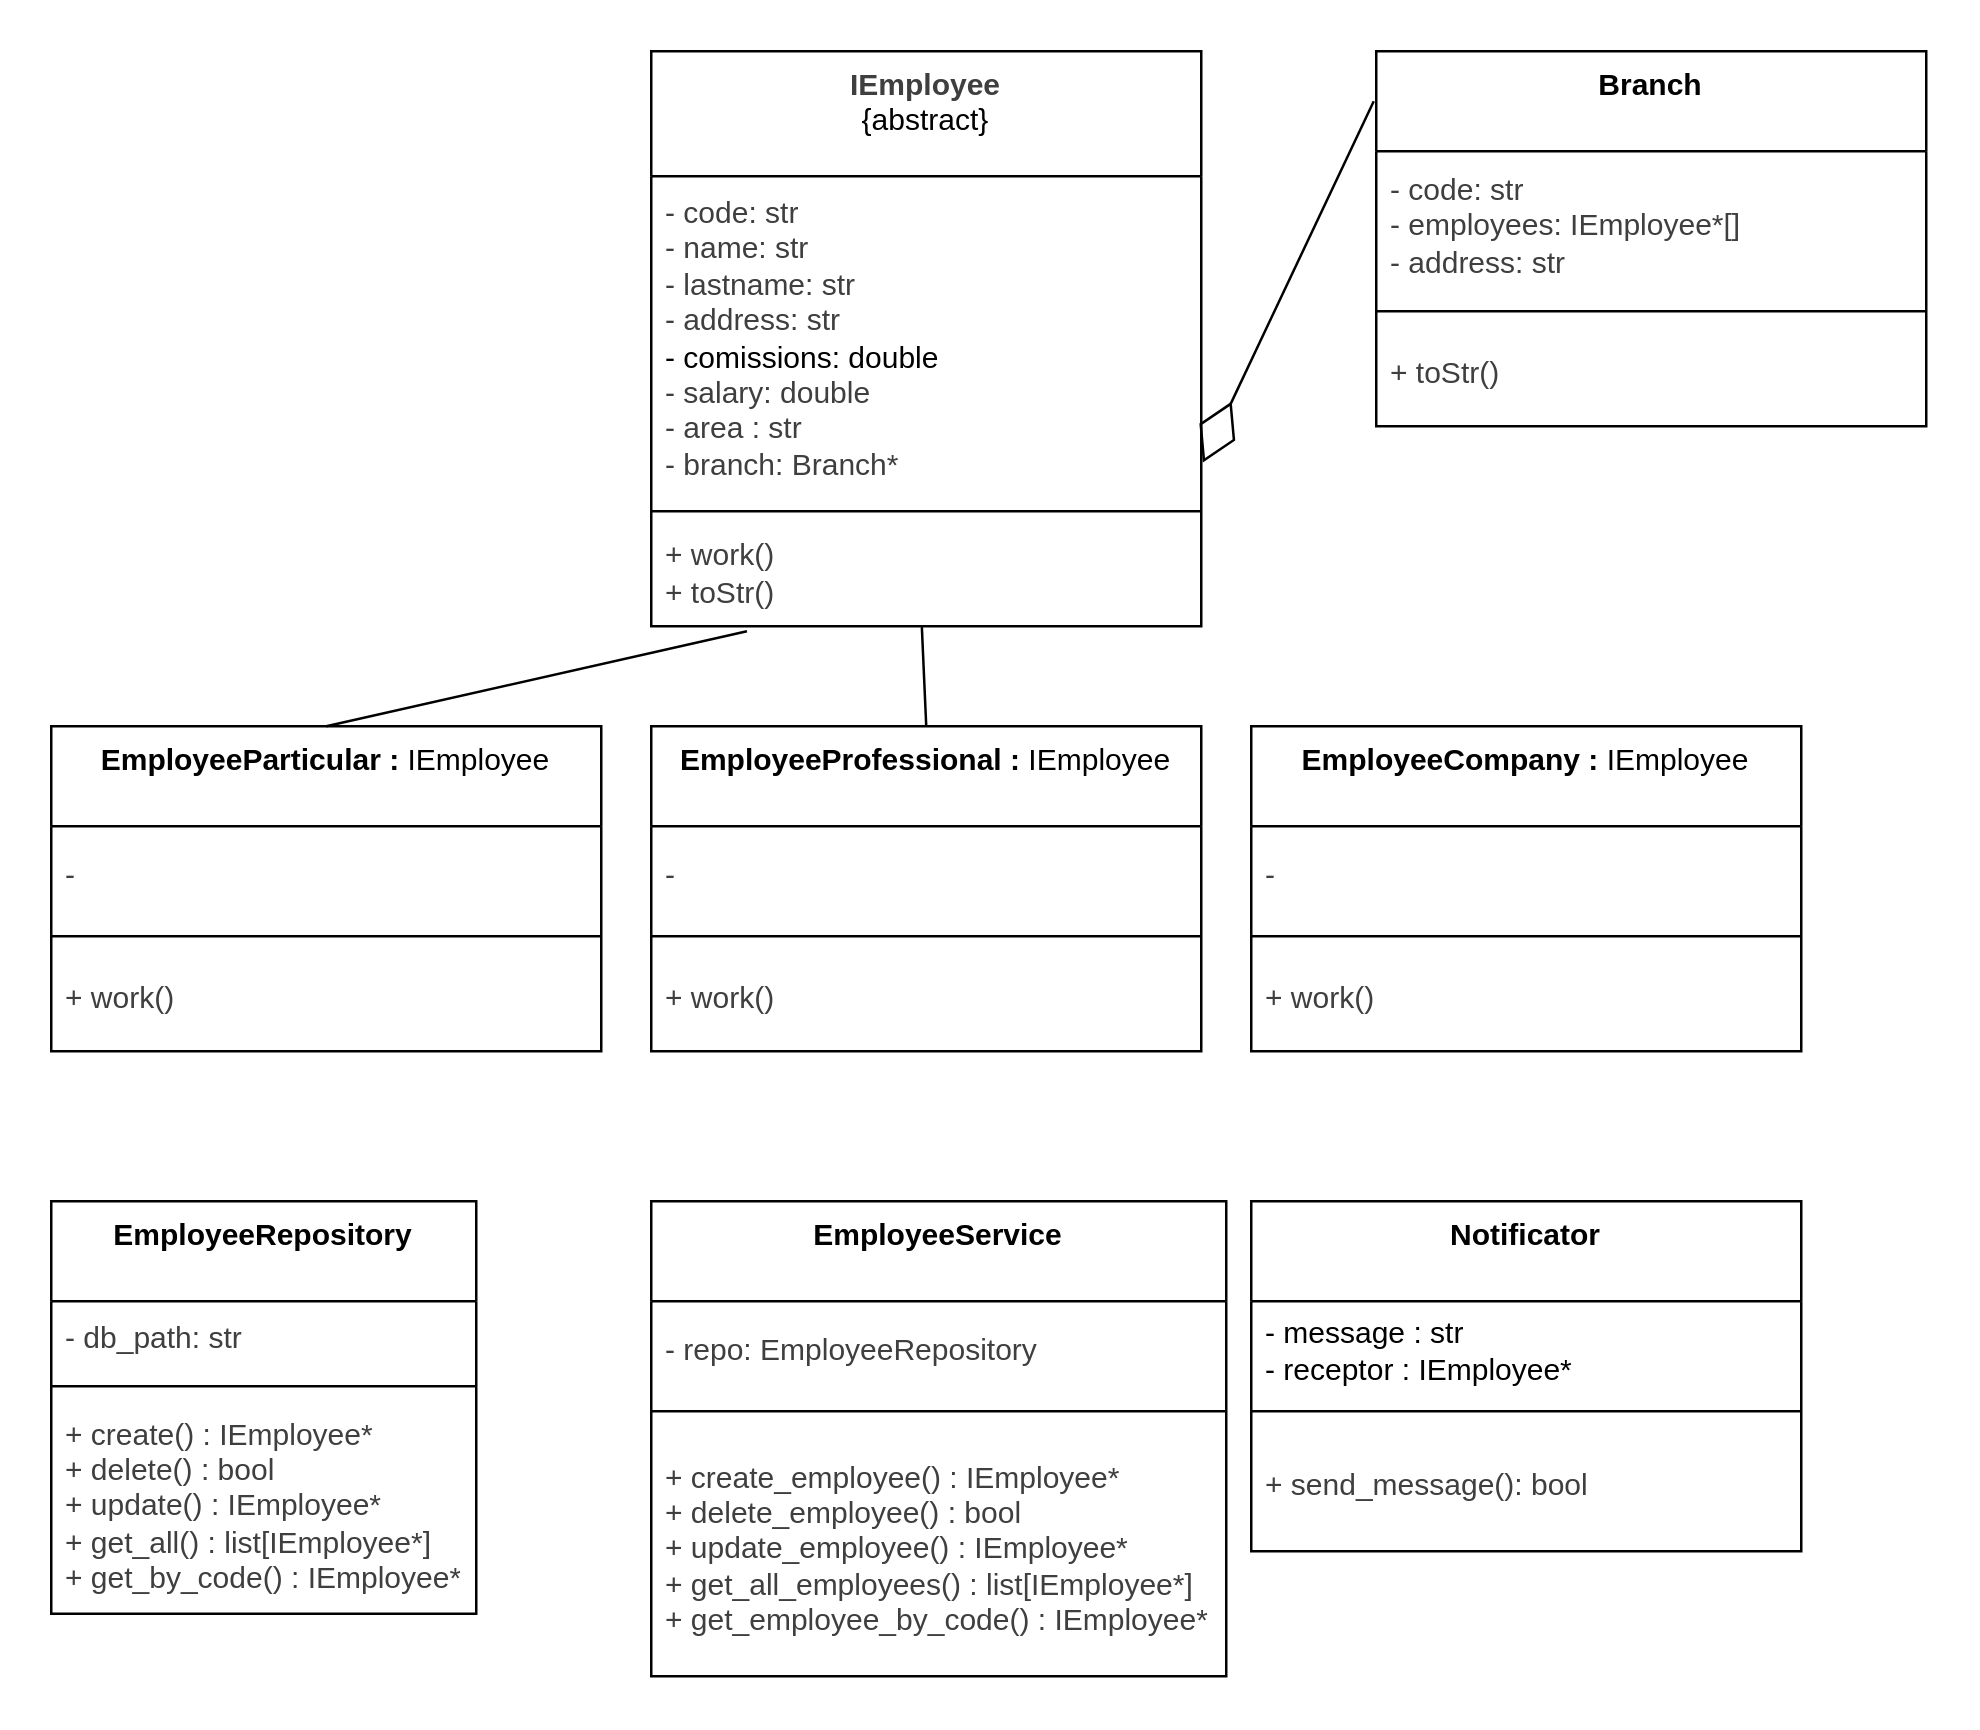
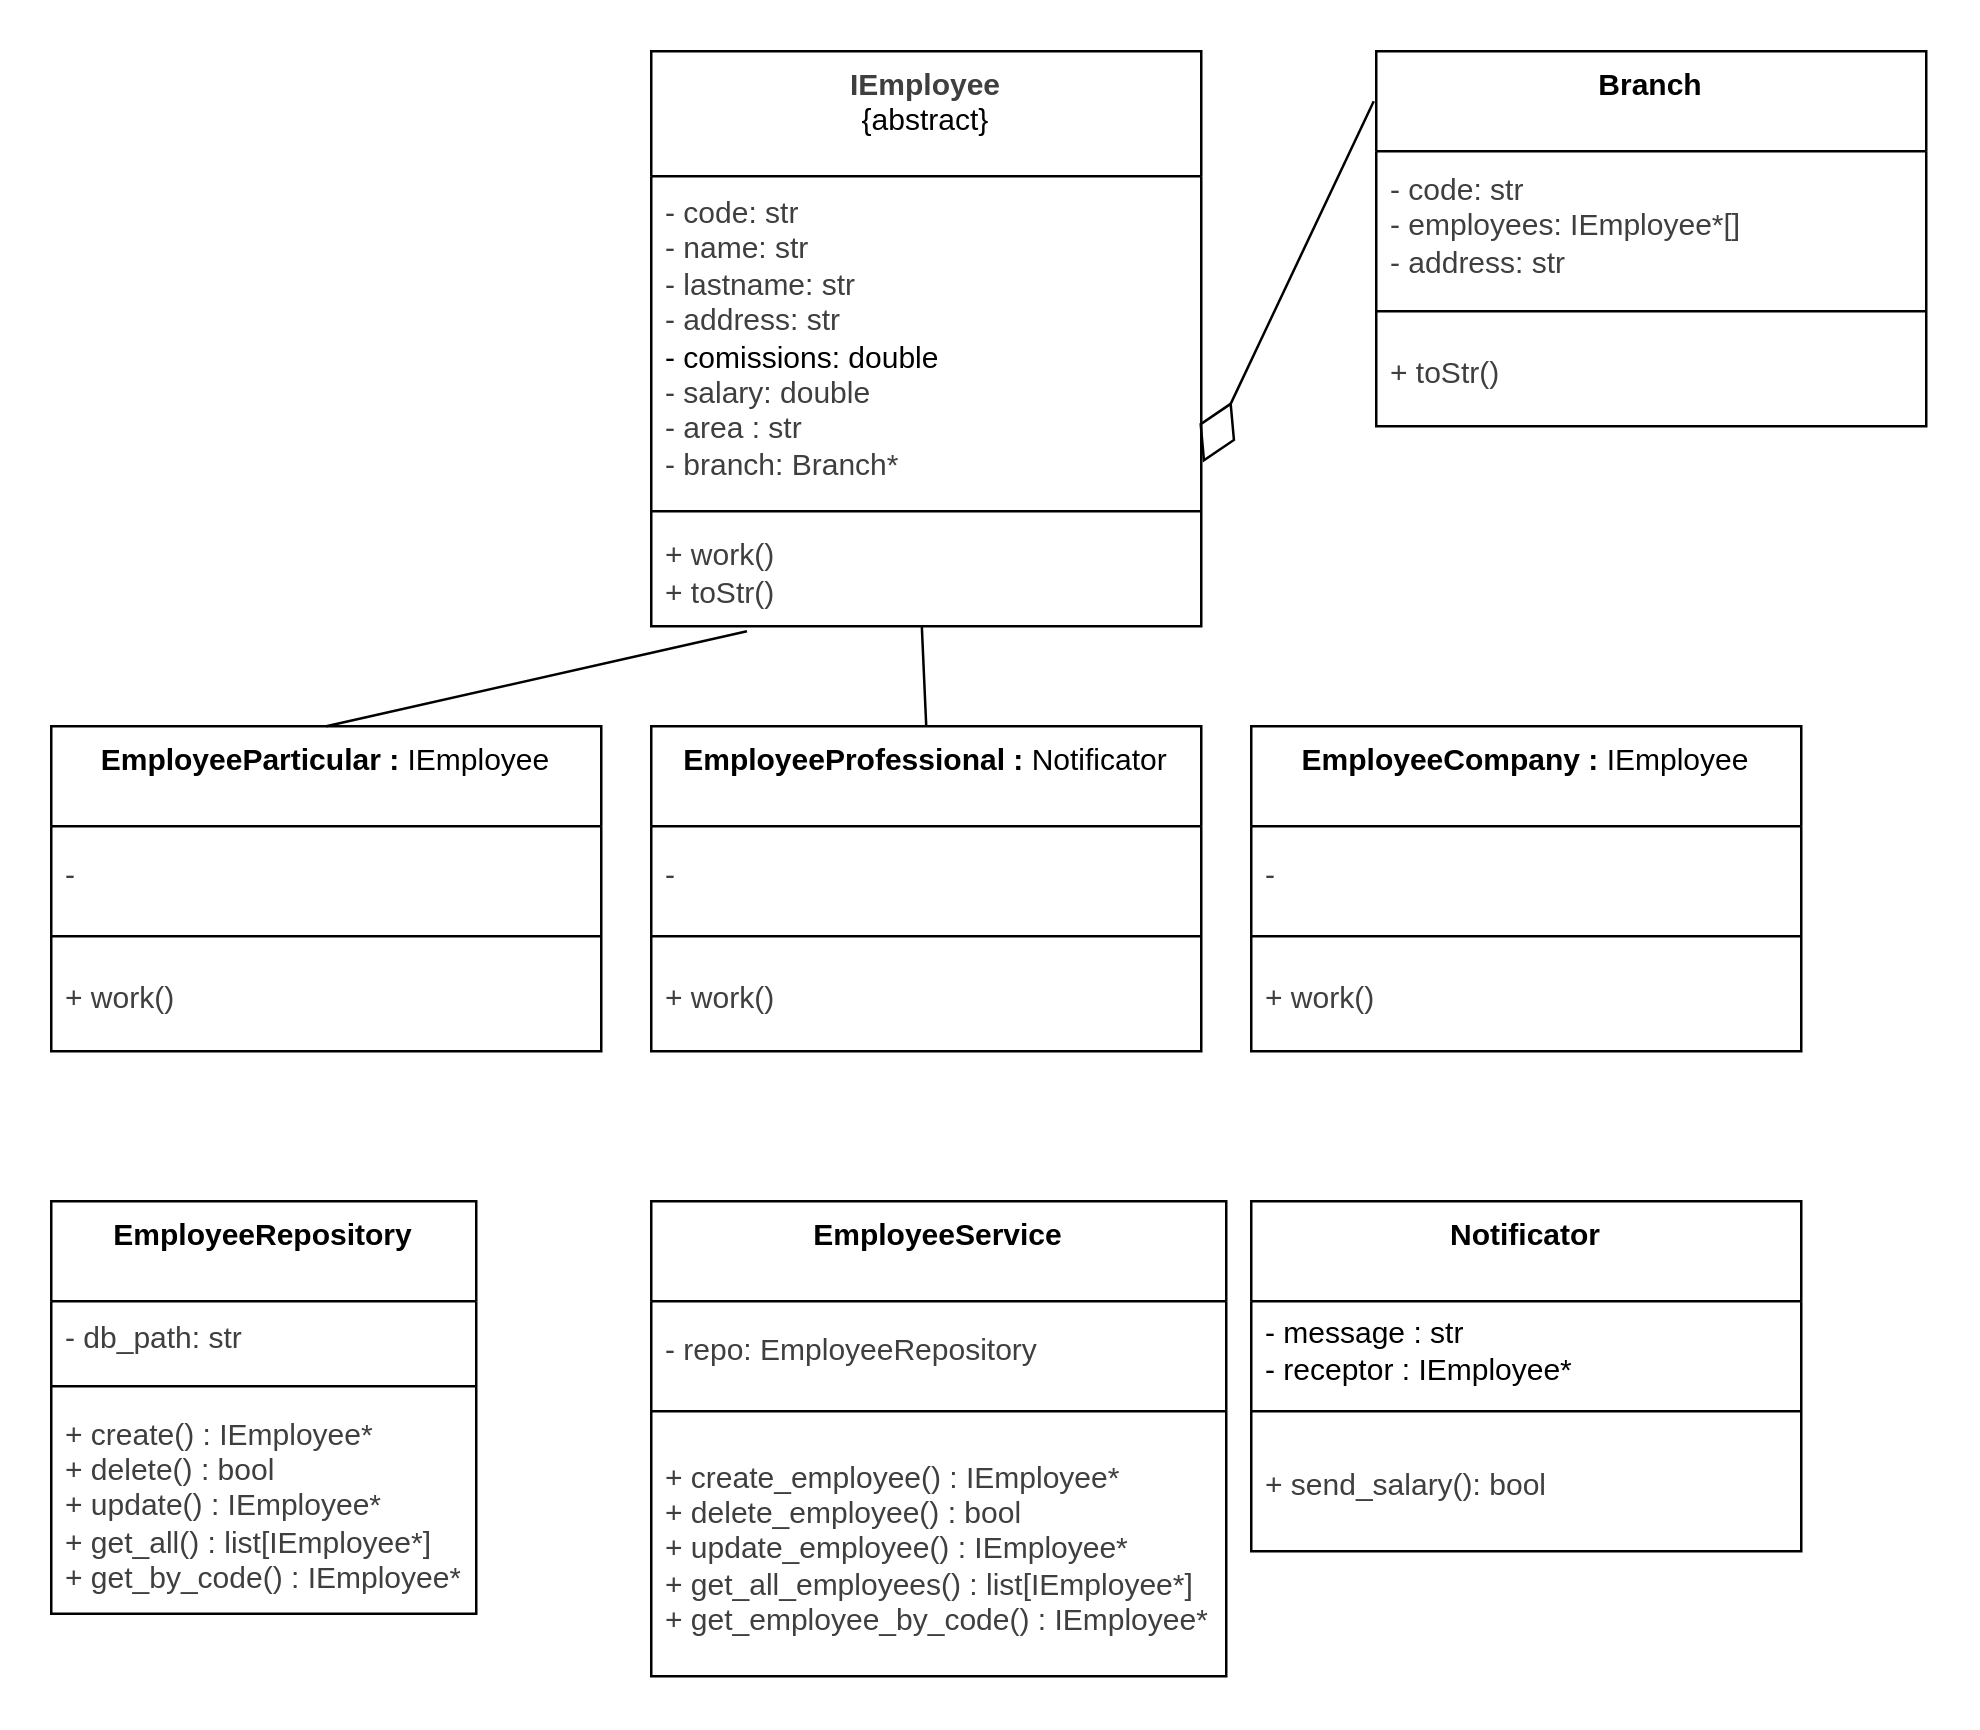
node "EmployeeProfessional : IEmployee": label "EmployeeProfessional : IEmployee" -> "EmployeeProfessional : Notificator"
node "+ send_message(): bool": label "+ send_message(): bool" -> "+ send_salary(): bool"
